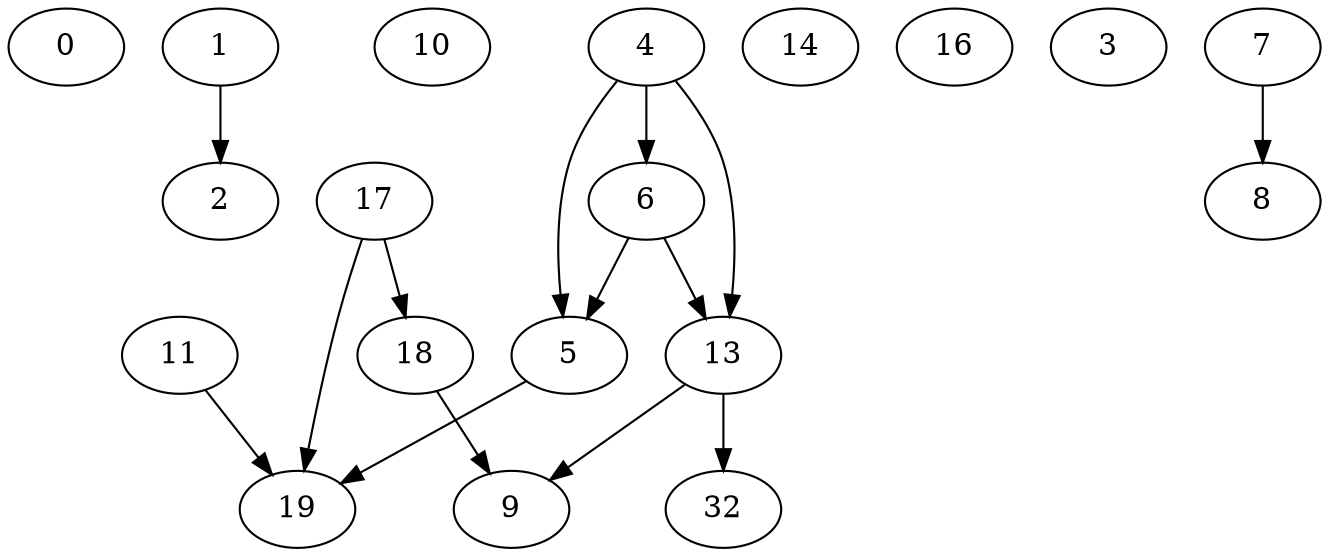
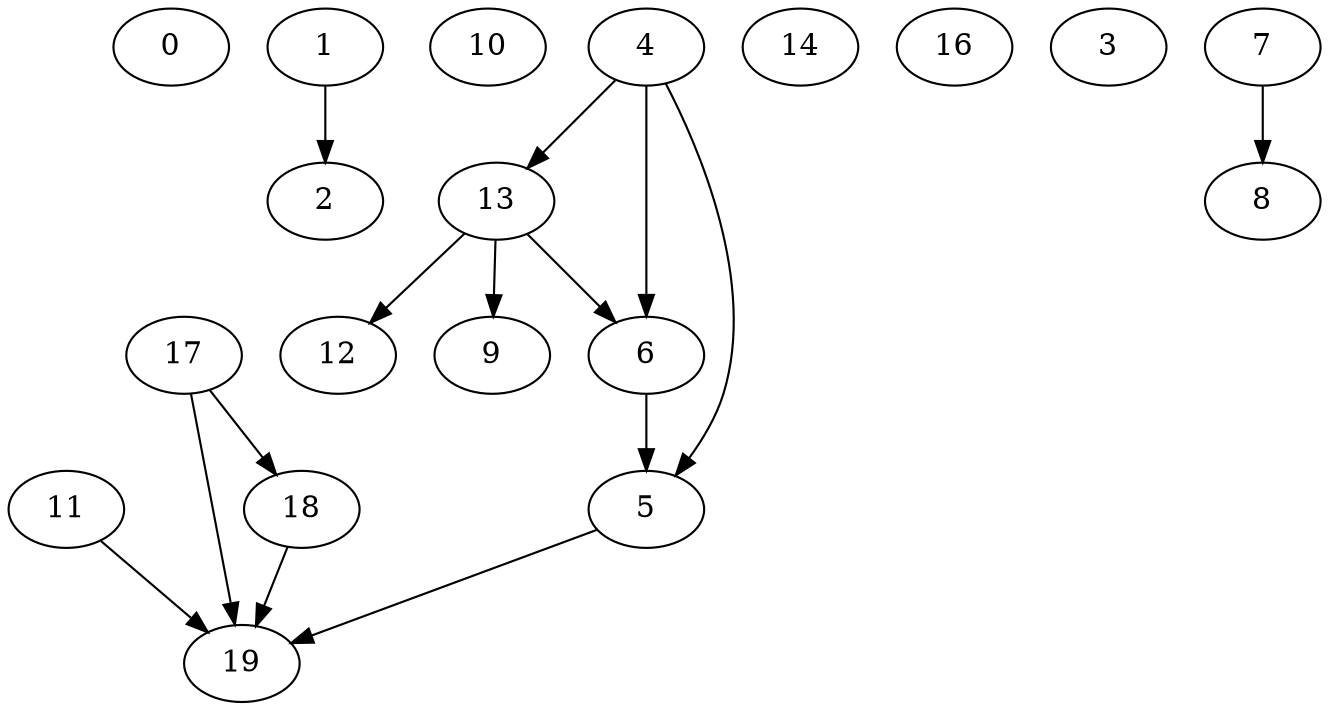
edge "6" -> "13": reversed
edge "18" -> "9": now "18" -> "19"
node "32": label "32" -> "12"
